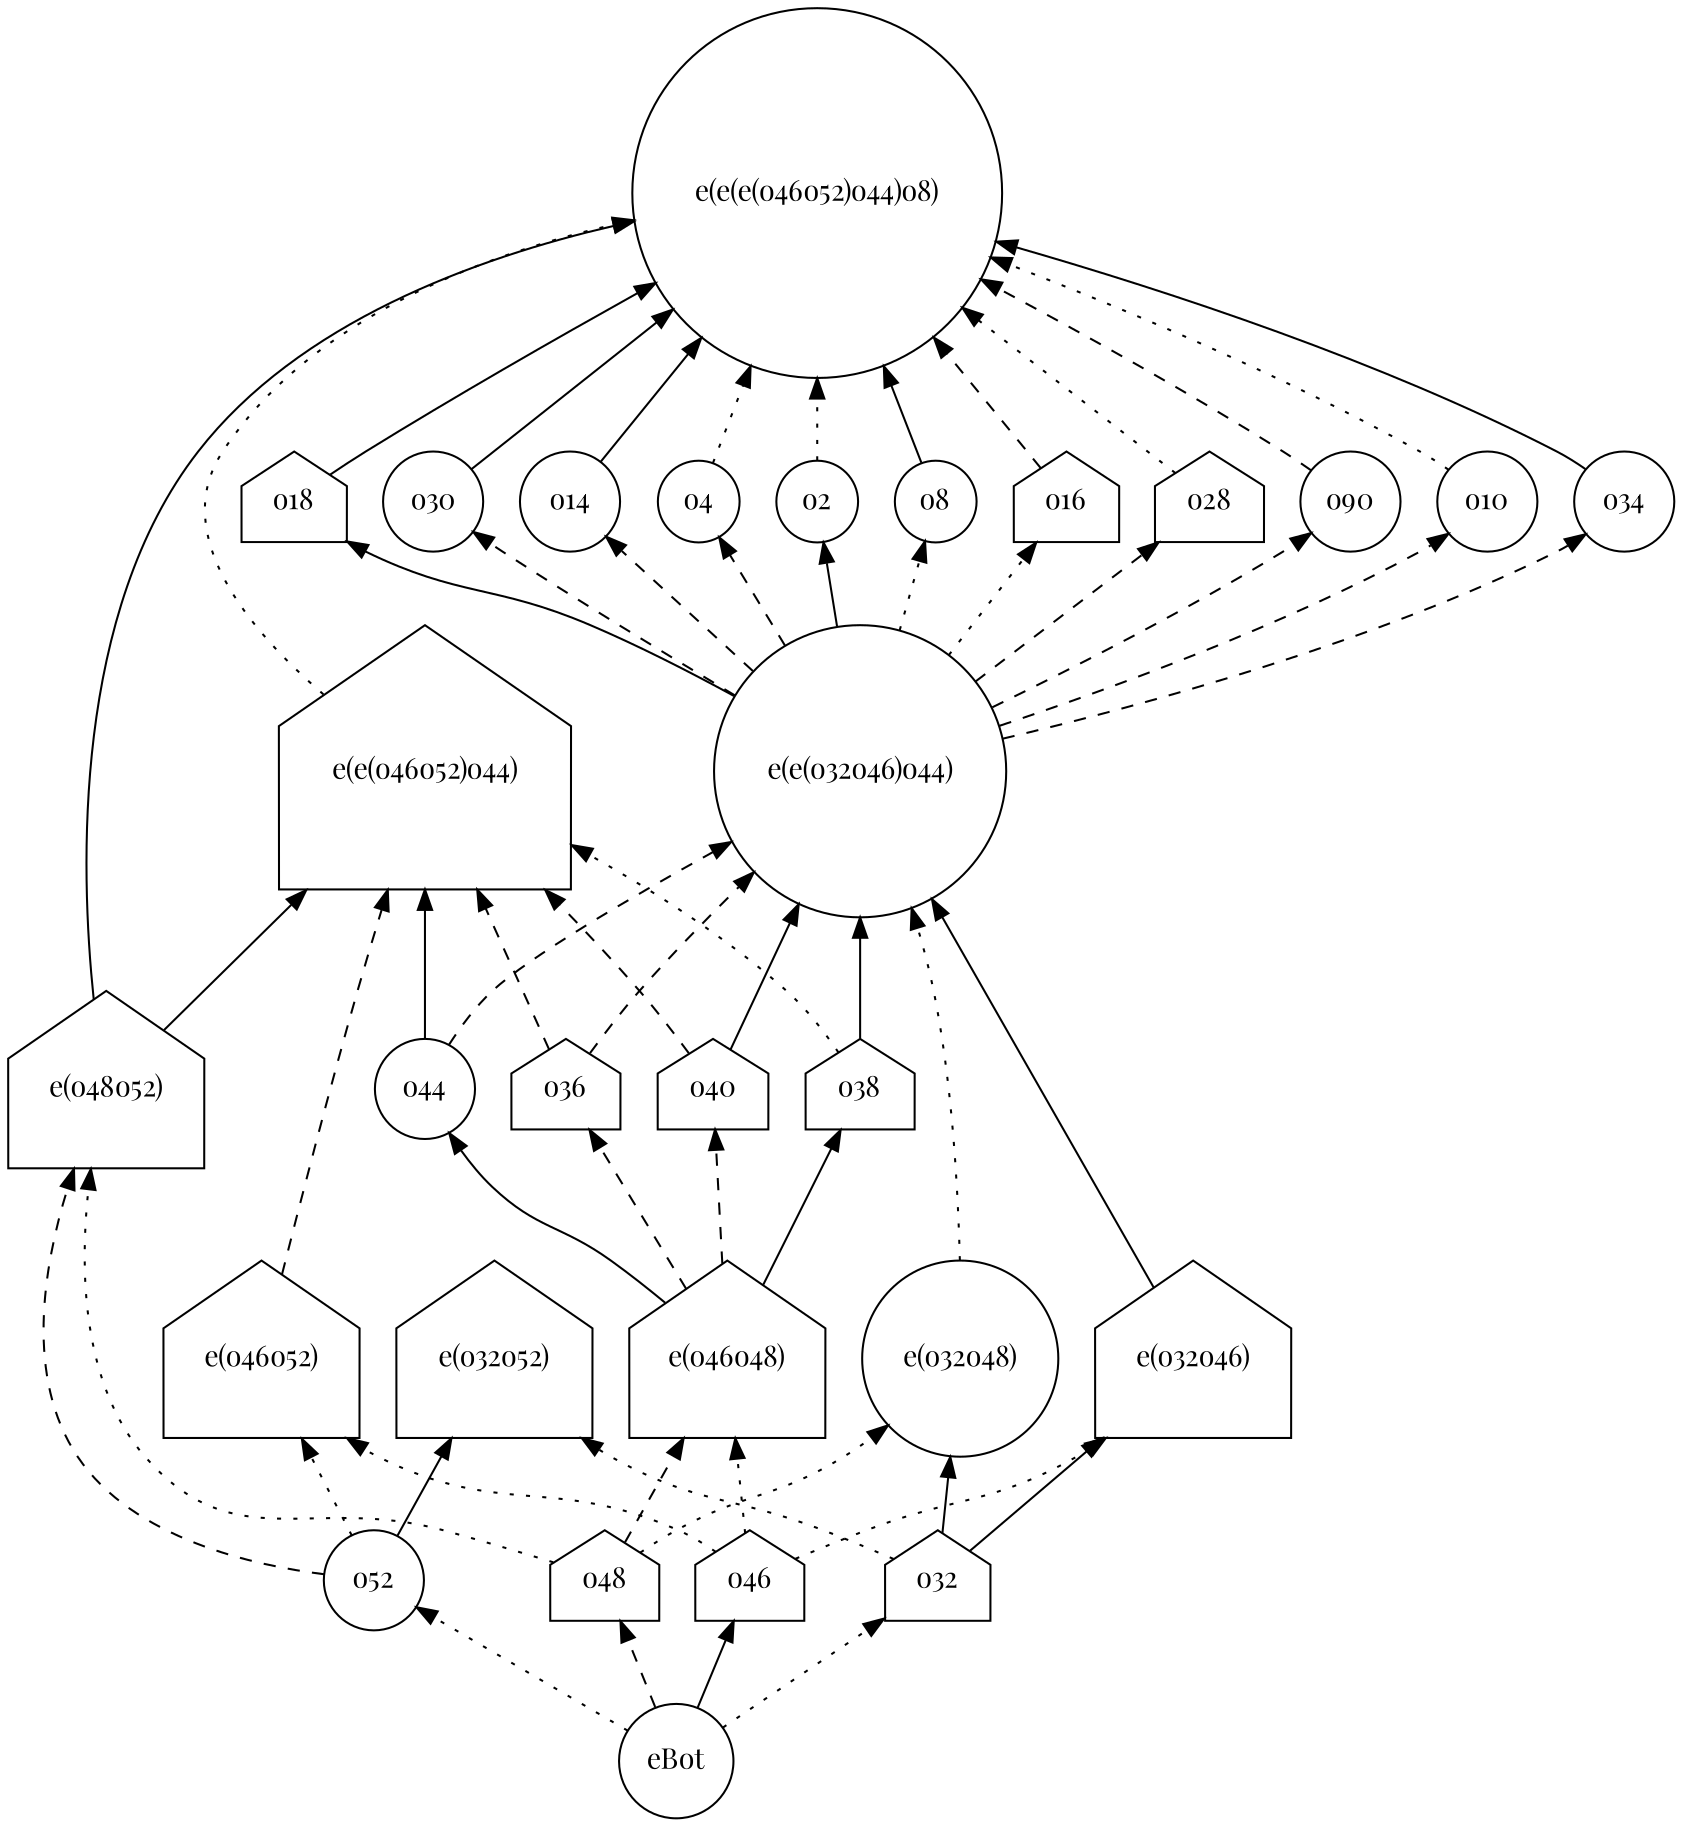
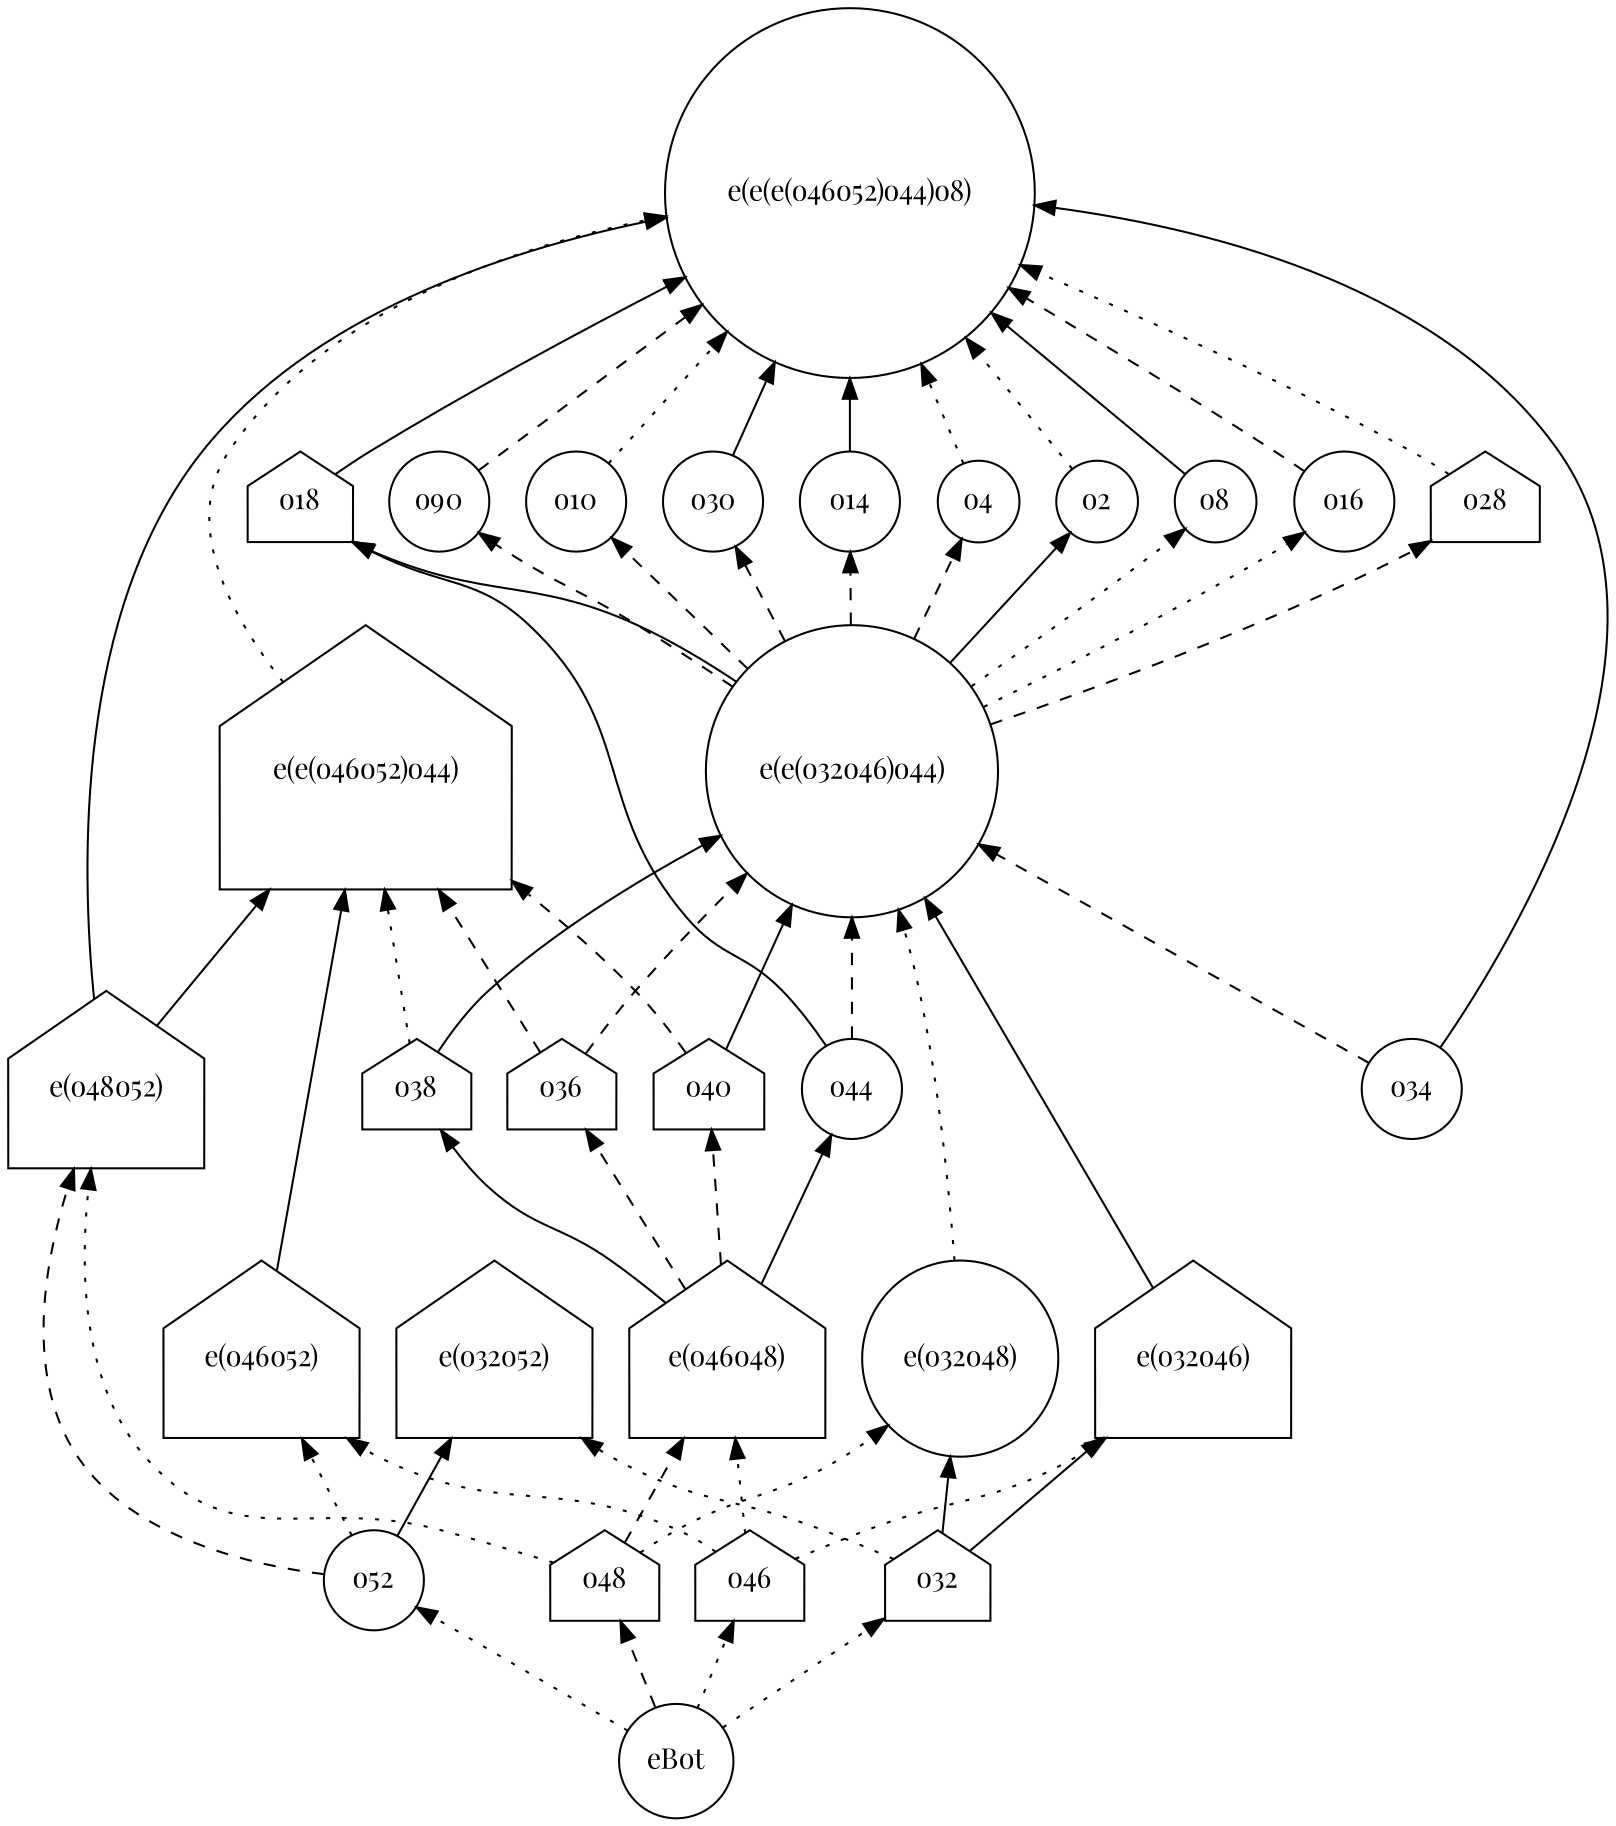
node "o16": shape house -> circle
edge "e(e(o32o46)o44)" -> "o34": reversed
edge "o44" -> "e(e(o46o52)o44)": now "o44" -> "o18"
edge "e(o46o52)" -> "e(e(o46o52)o44)": style dashed -> solid
edge "eBot" -> "o46": style solid -> dotted
